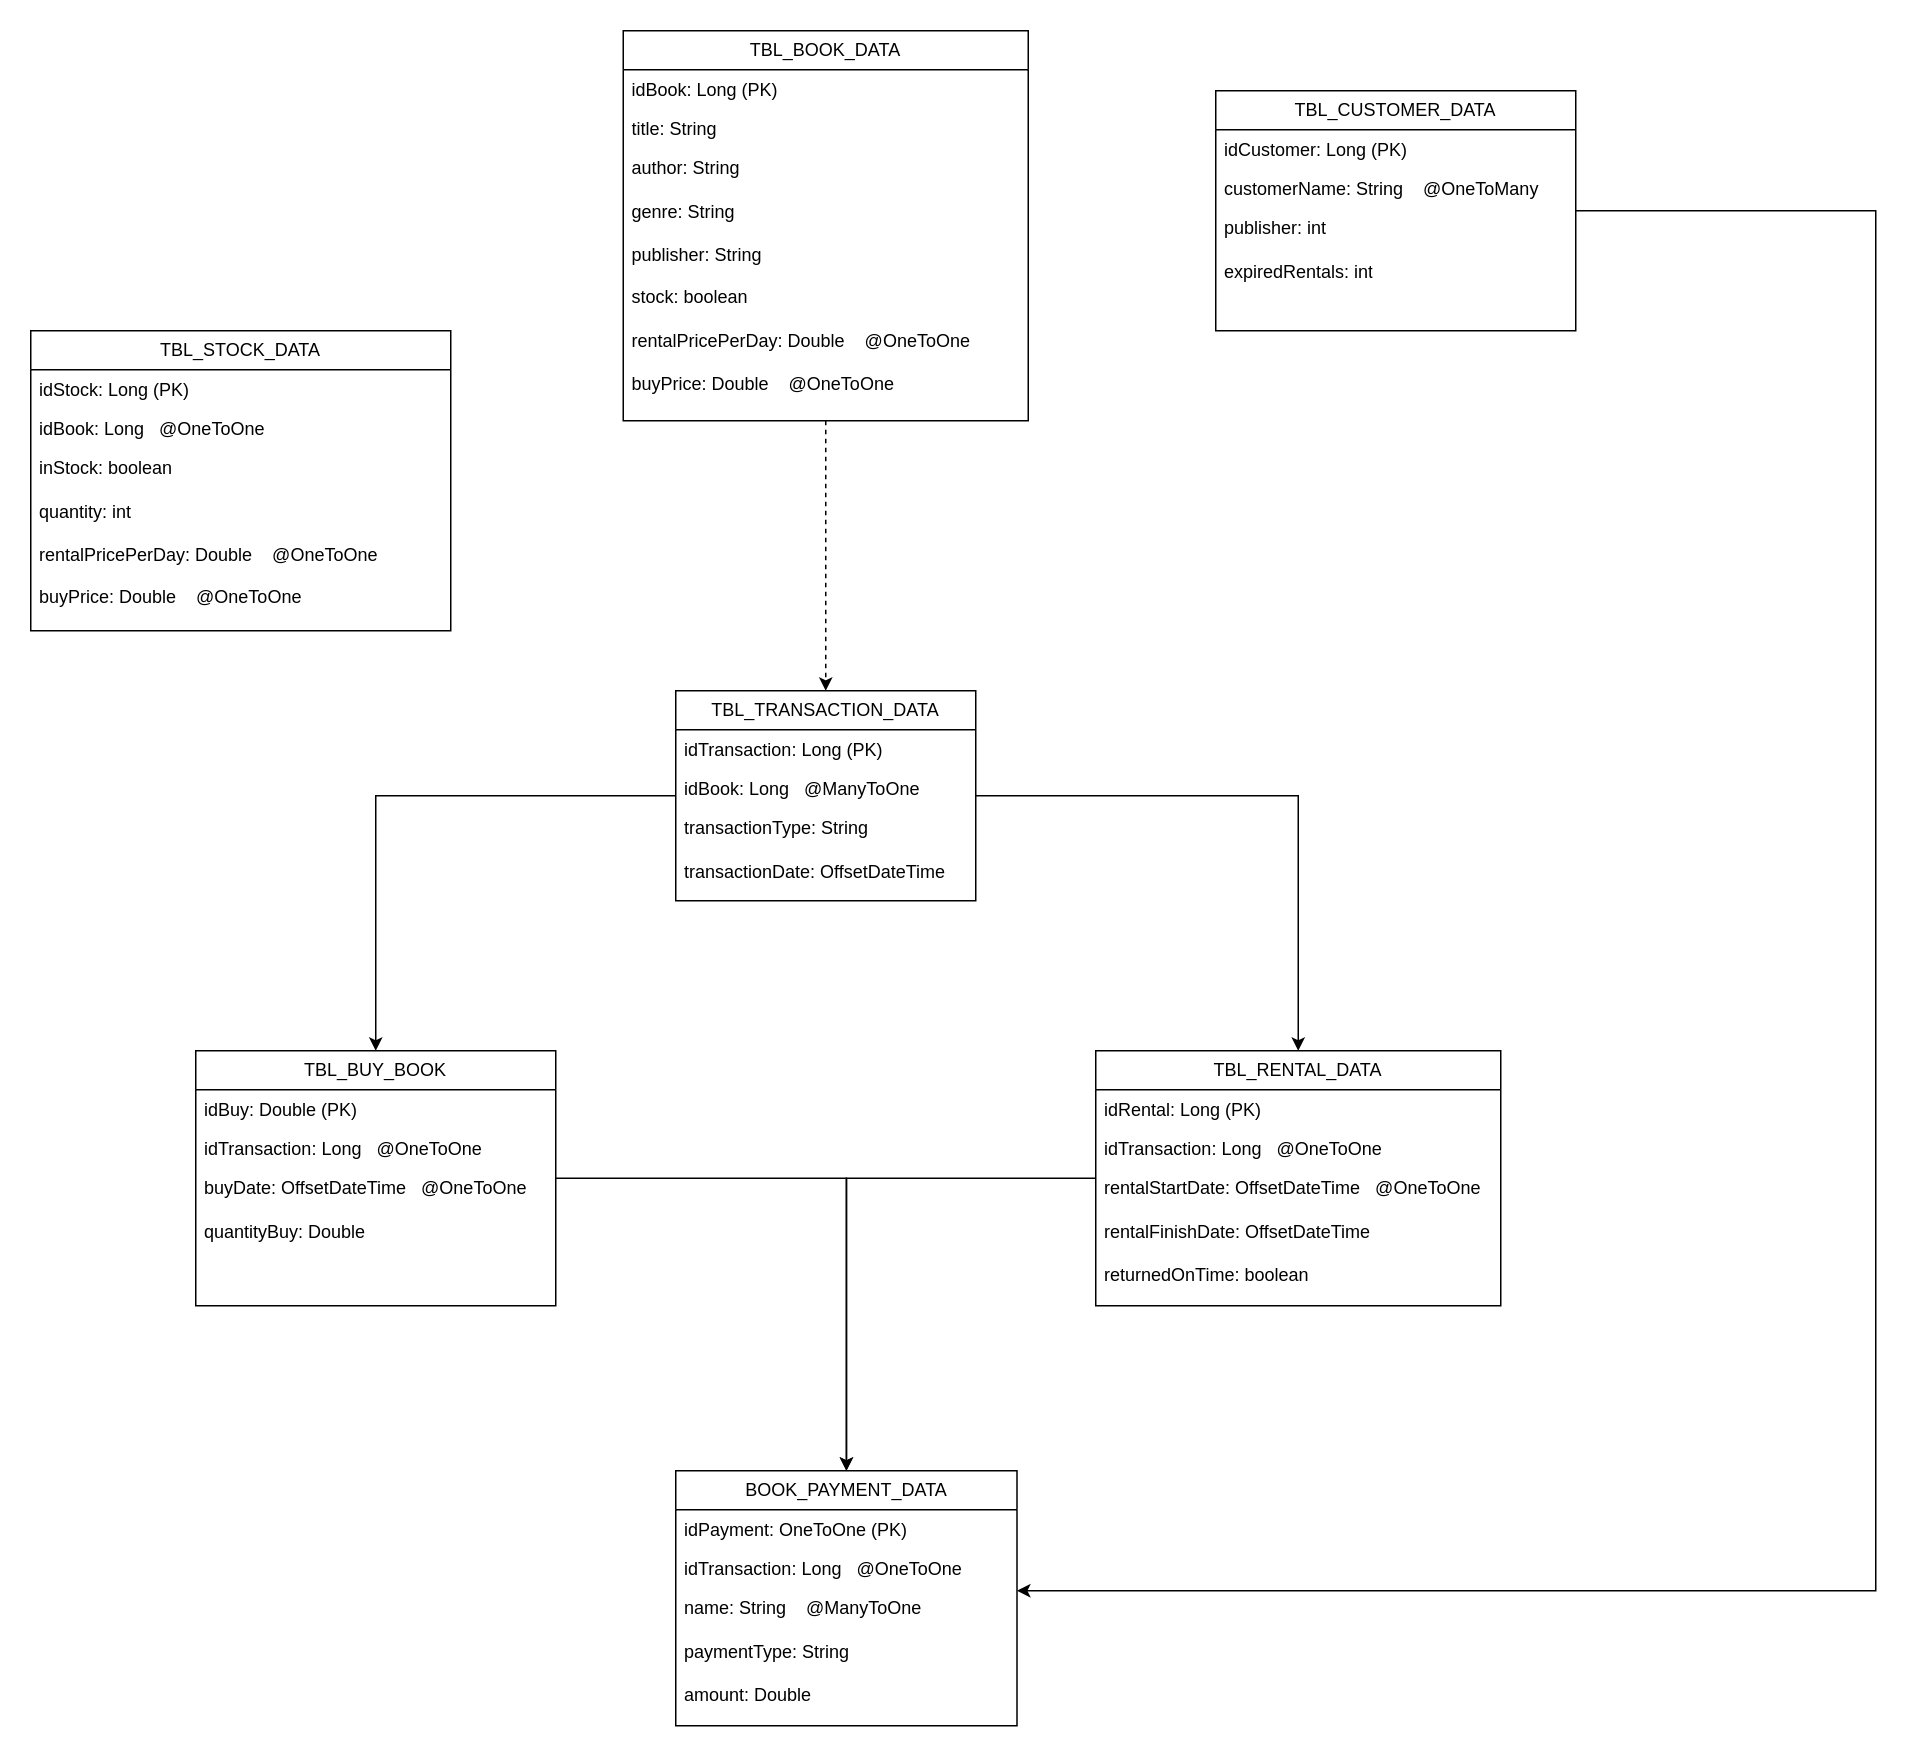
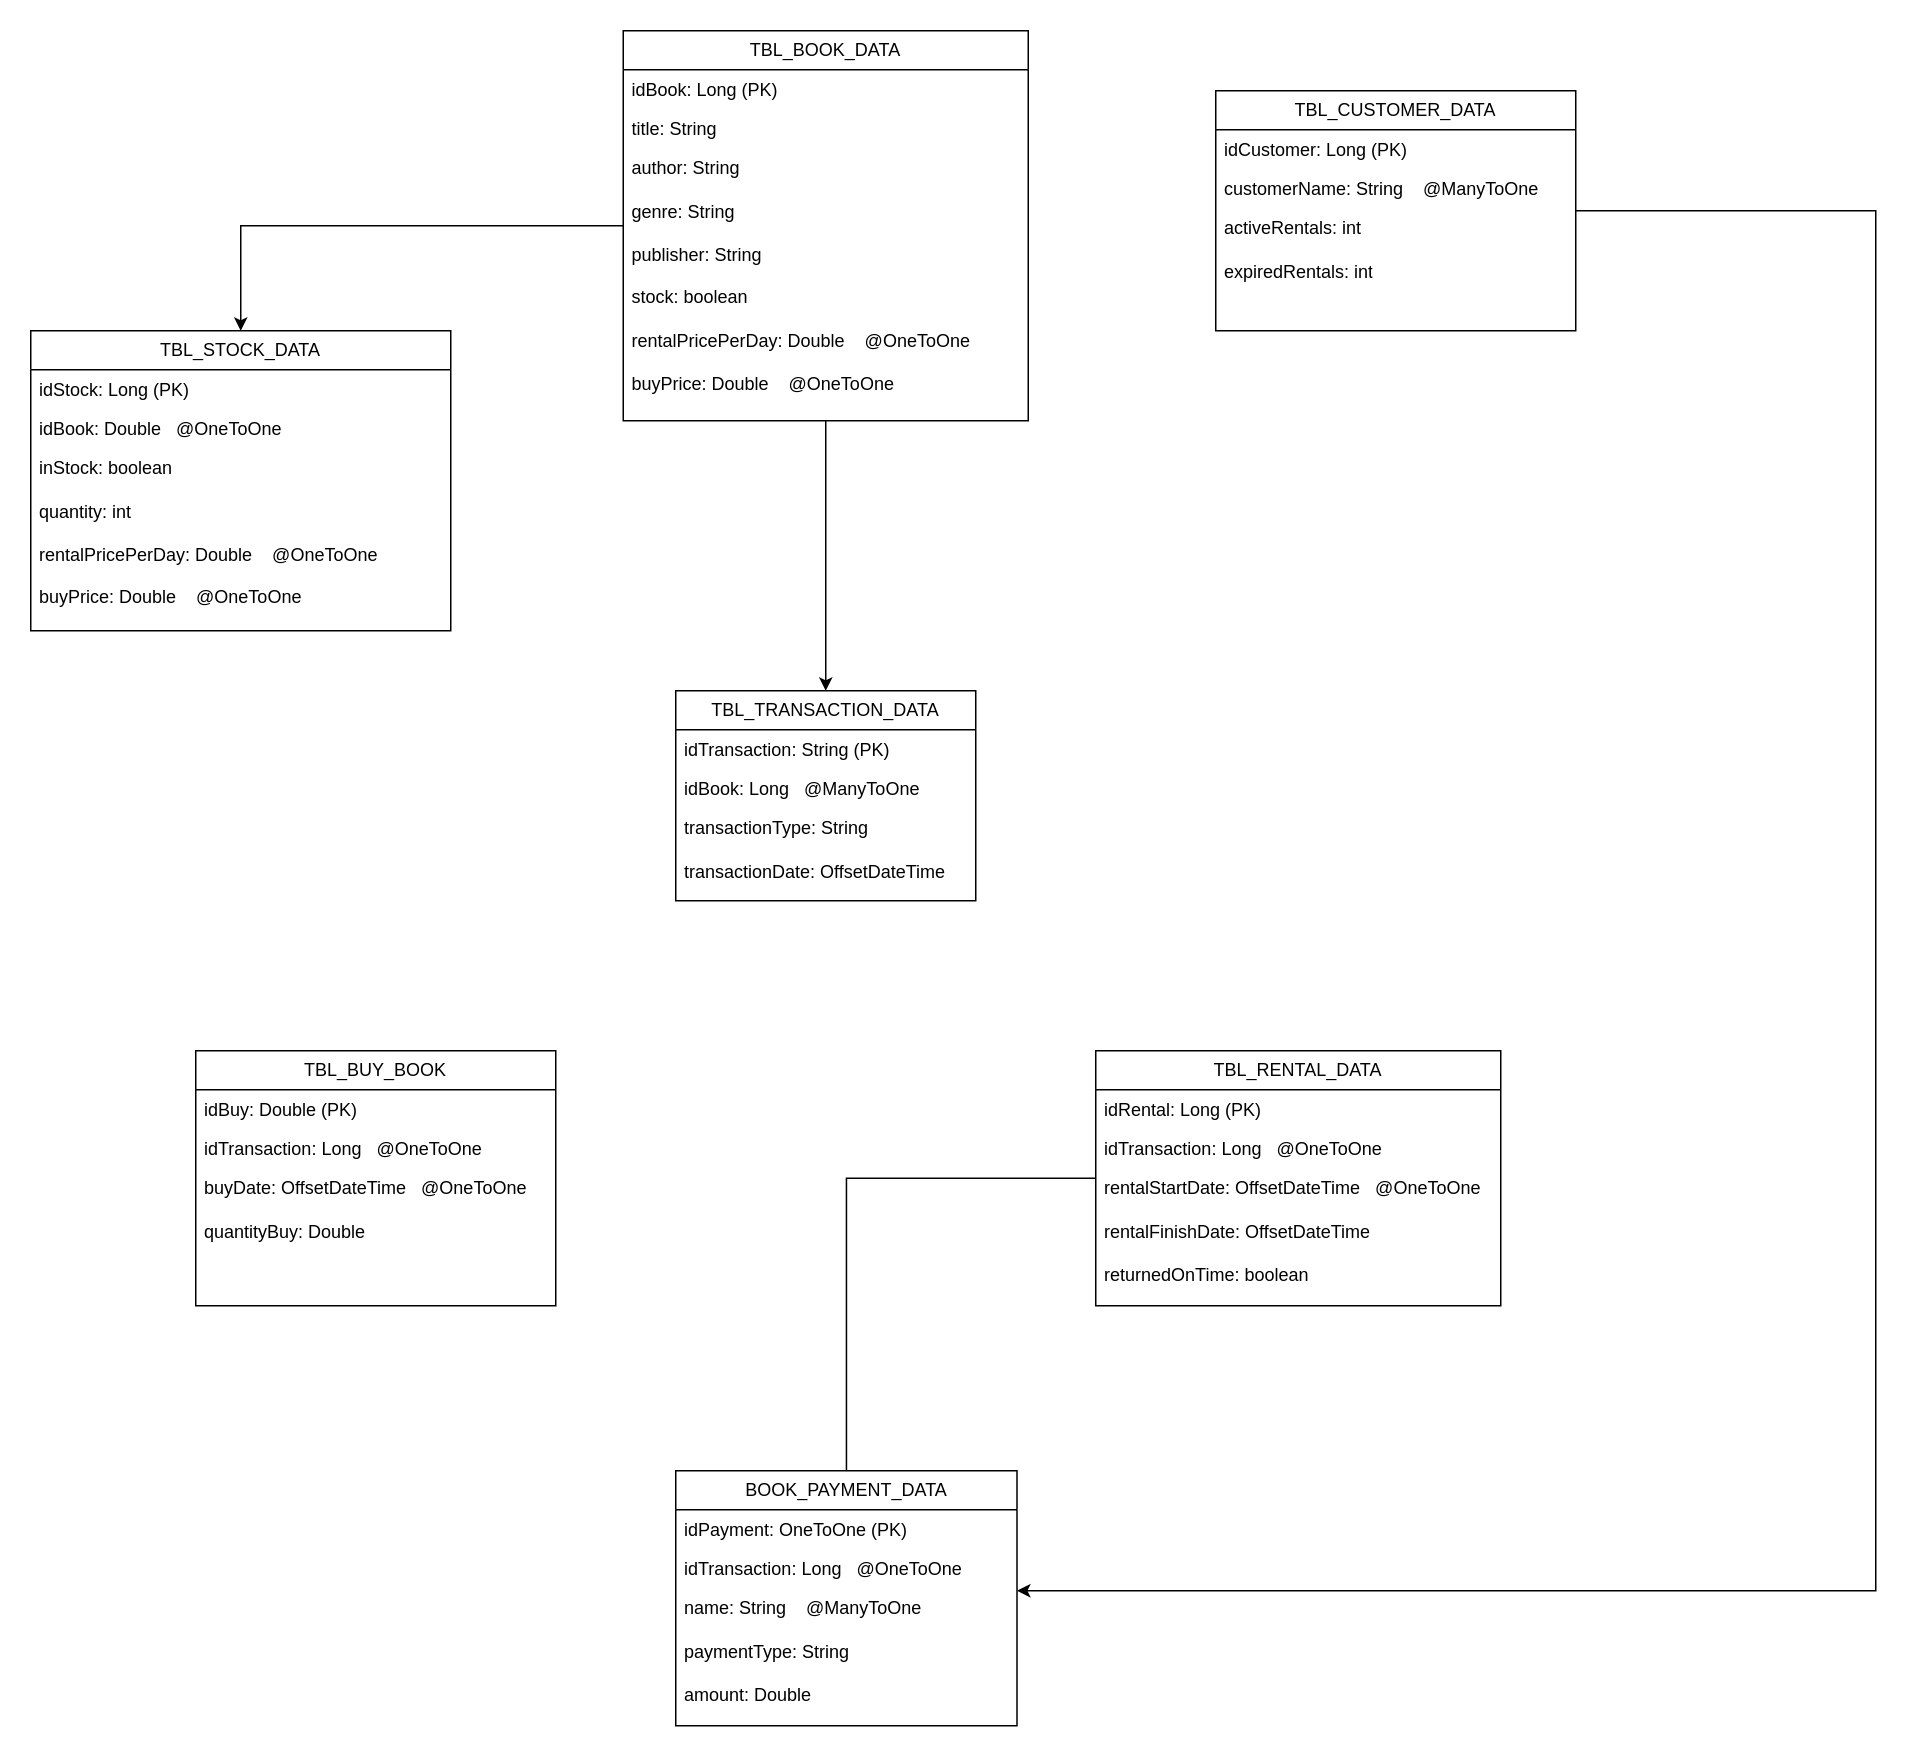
node "customerName: String @OneToMany": label "customerName: String @OneToMany" -> "customerName: String @ManyToOne"
edge "TBL_BOOK_DATA" -> "TBL_STOCK_DATA": added
node "publisher: int expiredRentals: int": label "publisher: int expiredRentals: int" -> "activeRentals: int expiredRentals: int"
node "idBook: Long @OneToOne": label "idBook: Long @OneToOne" -> "idBook: Double @OneToOne"
edge "TBL_BOOK_DATA" -> "TBL_TRANSACTION_DATA": style dashed -> solid
node "idTransaction: Long (PK)": label "idTransaction: Long (PK)" -> "idTransaction: String (PK)"
edge "TBL_TRANSACTION_DATA" -> "TBL_BUY_BOOK": removed
edge "TBL_TRANSACTION_DATA" -> "TBL_RENTAL_DATA": removed
edge "TBL_BUY_BOOK" -> "BOOK_PAYMENT_DATA": removed
edge "TBL_RENTAL_DATA" -> "BOOK_PAYMENT_DATA": arrowhead classic -> none
